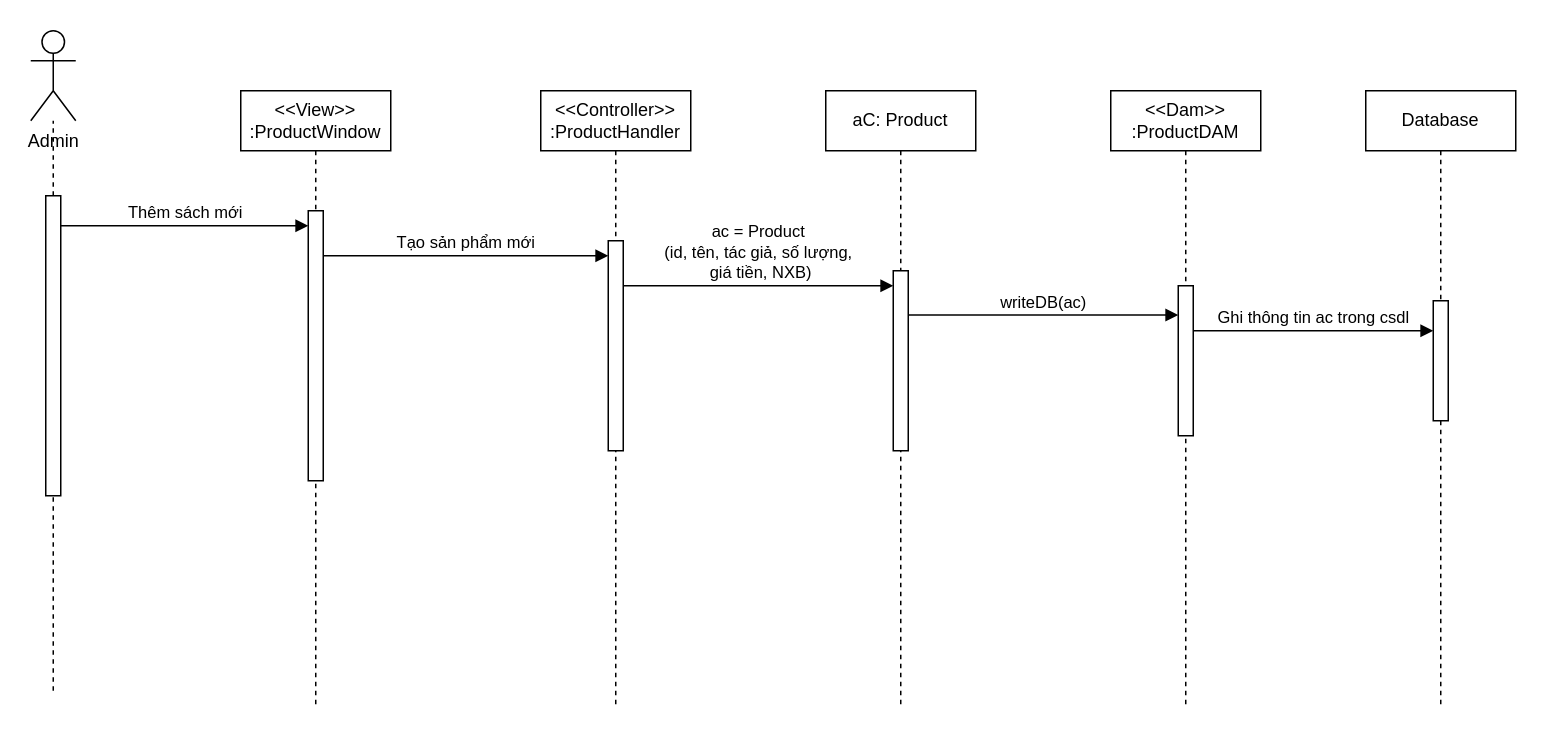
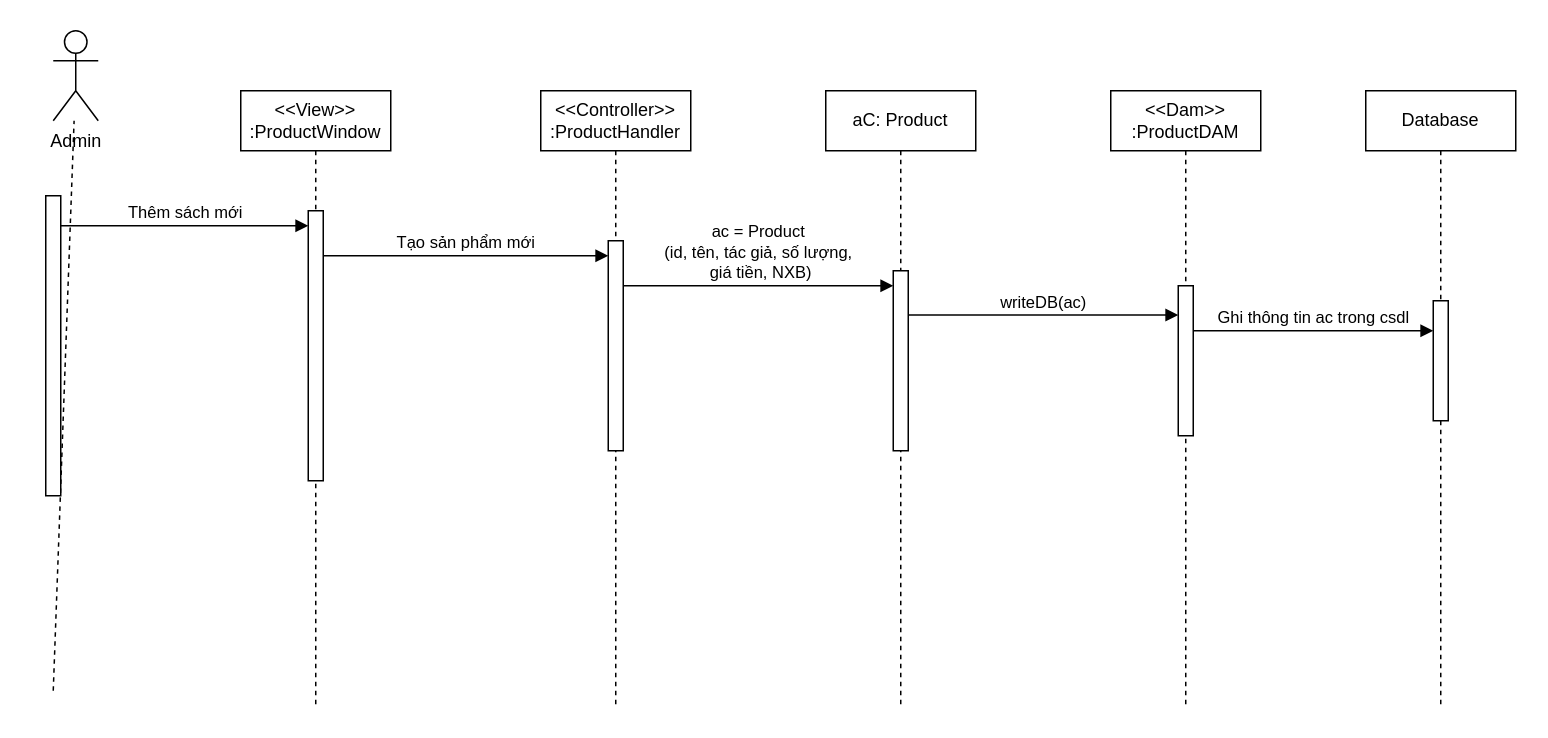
node "Admin": moved (53, 76) -> (76, 76)
